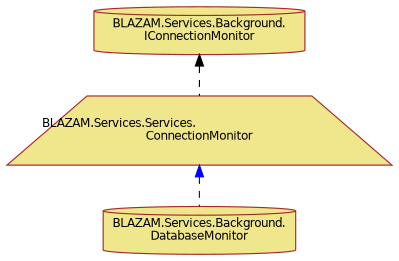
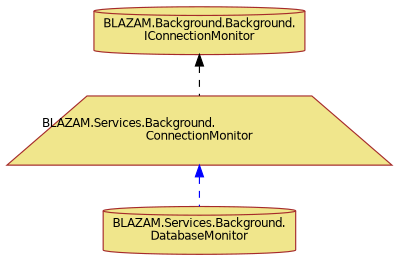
node "BLAZAM.Services.Background. IConnectionMonitor": label "BLAZAM.Services.Background. IConnectionMonitor" -> "BLAZAM.Background.Background. IConnectionMonitor"
node "BLAZAM.Services.Services. ConnectionMonitor": label "BLAZAM.Services.Services. ConnectionMonitor" -> "BLAZAM.Services.Background. ConnectionMonitor"
